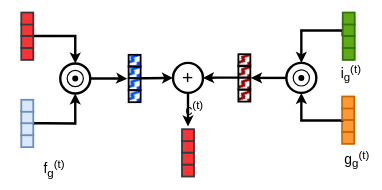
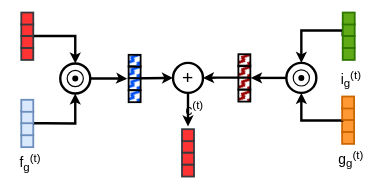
node "ig(t)": moved (351, 73) -> (351, 79)
node "gg(t)": moved (357, 159) -> (351, 159)
node "fg(t)": moved (54, 168) -> (30, 162)
